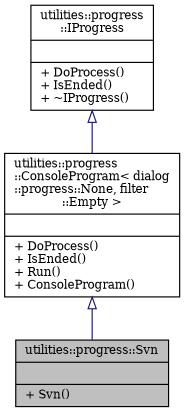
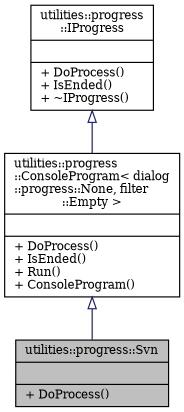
node "utilities::progress::Svn": text "+ Svn()" -> "+ DoProcess()"
